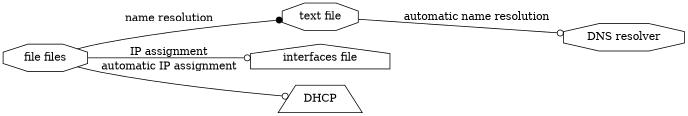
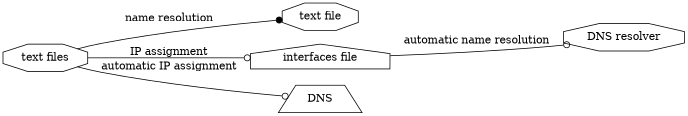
edge "text file" -> "DNS resolver": now "interfaces file" -> "DNS resolver"
node "file files": label "file files" -> "text files"
node "DHCP": label "DHCP" -> "DNS"
